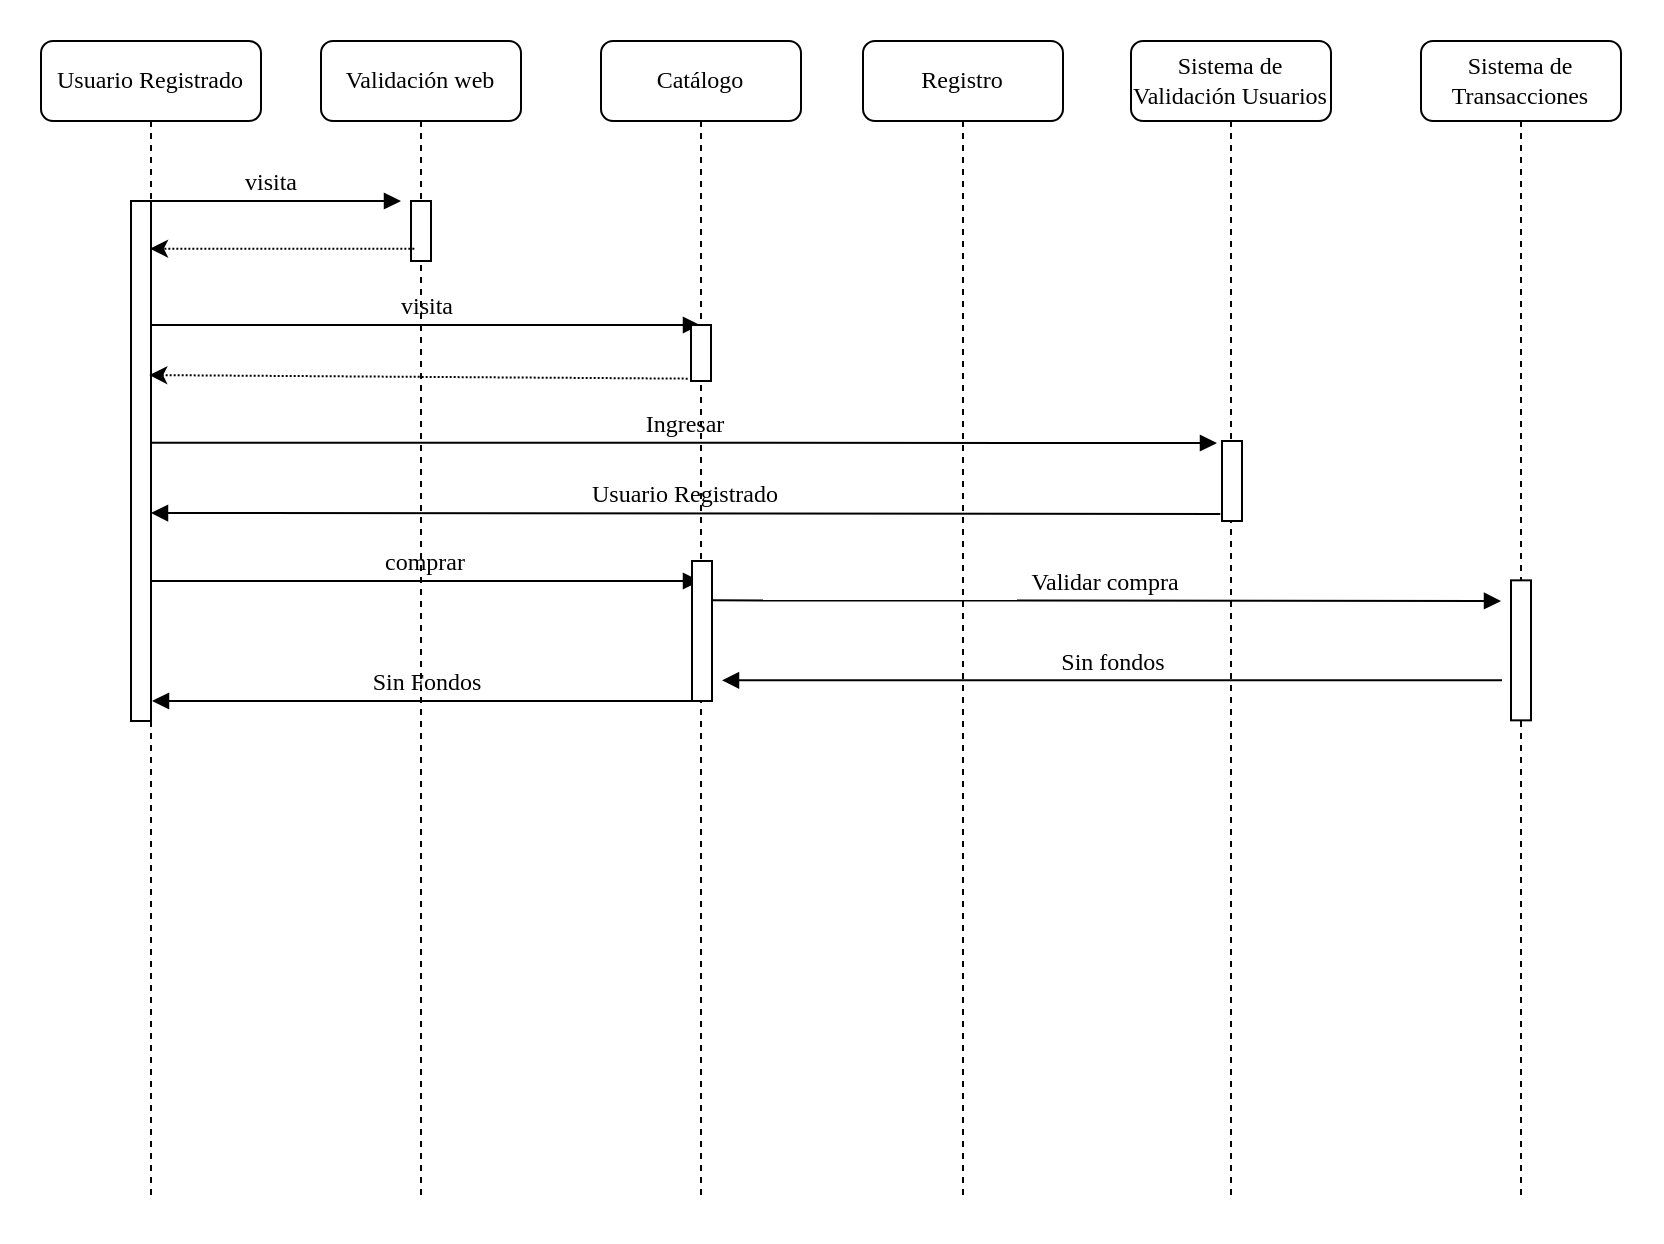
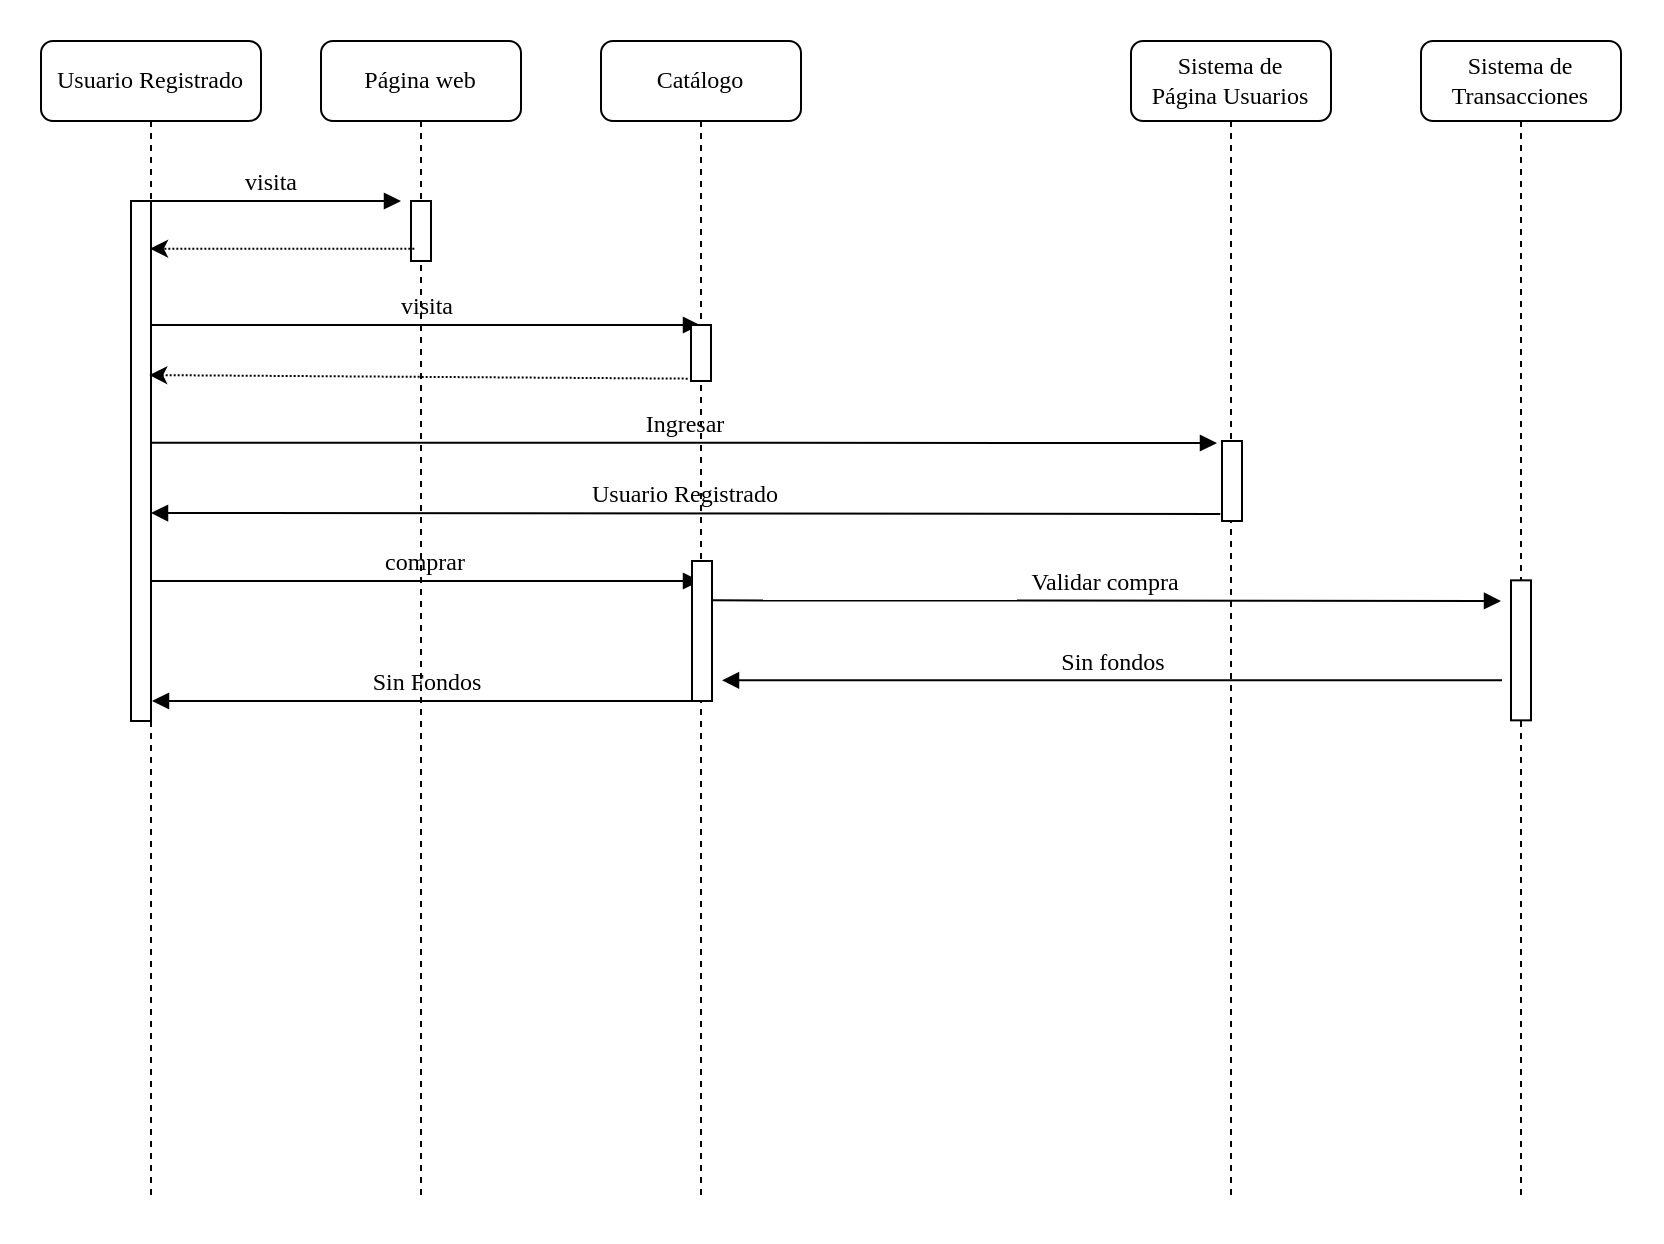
node "Validación web": label "Validación web" -> "Página web"
node "Sistema de Validación Usuarios": label "Sistema de Validación Usuarios" -> "Sistema de Página Usuarios"
node "Registro": removed
